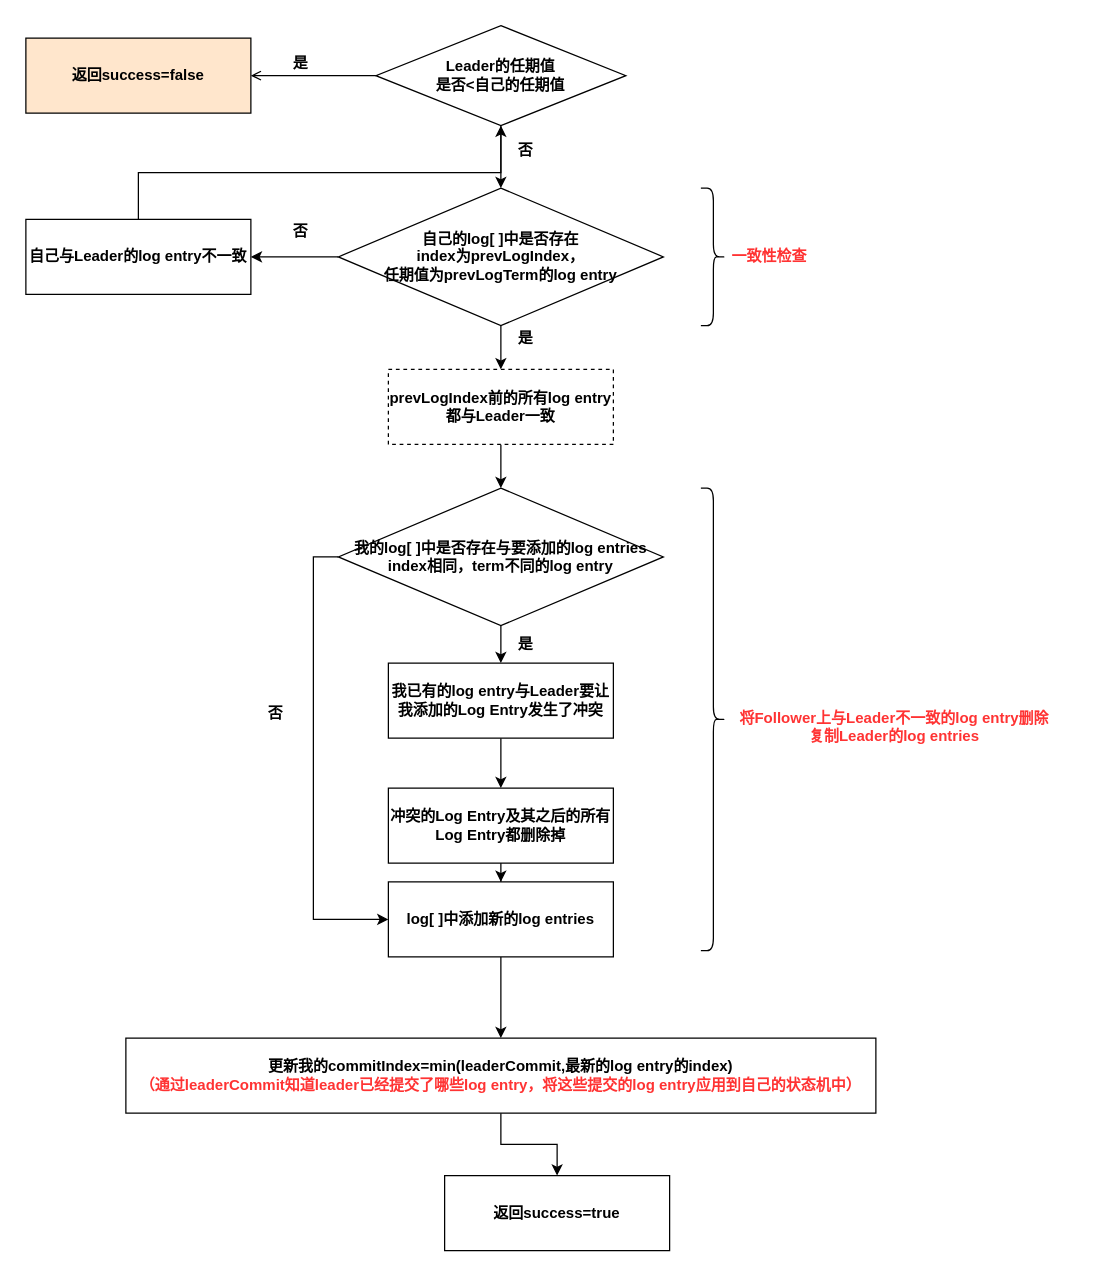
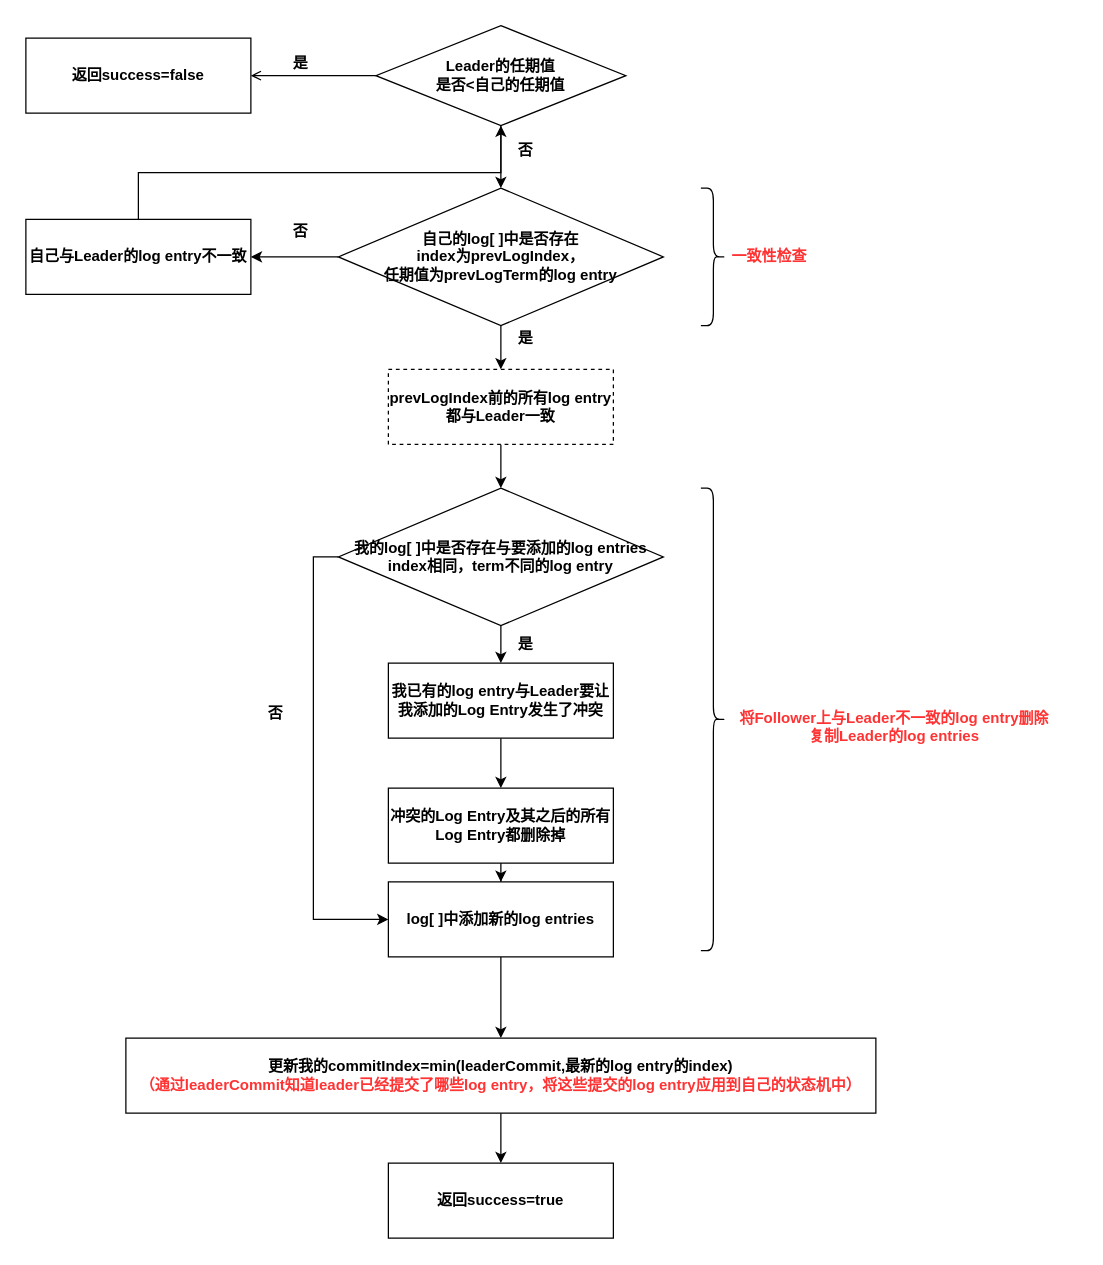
node "返回success=false": fillcolor #ffe6cc -> #ffffff
node "返回success=true": moved (557, 1213) -> (501, 1201)
